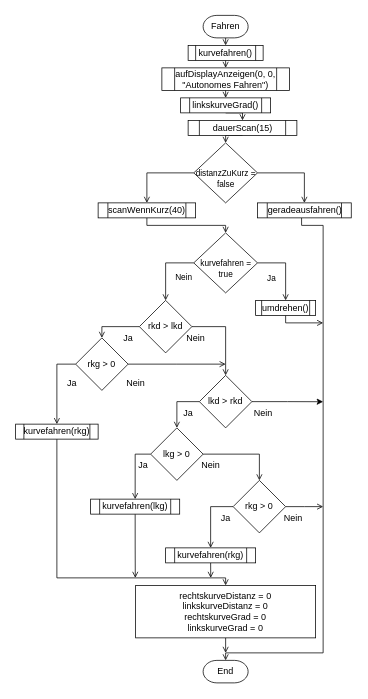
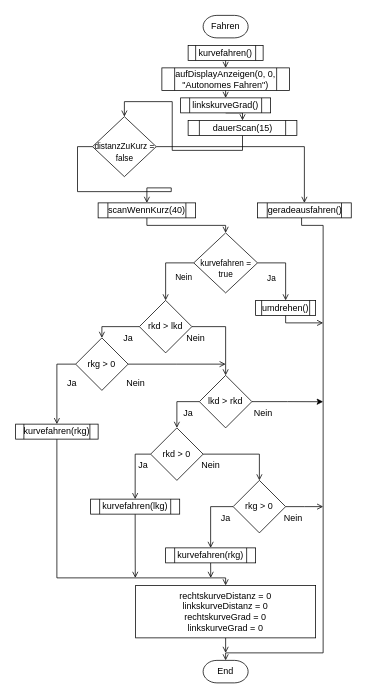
edge "Fahren" -> "kurvefahren()": removed
node "distanzZuKurz = false": moved (225, 173) -> (124, 147)
node "lkg > 0": label "lkg > 0" -> "rkd > 0"
